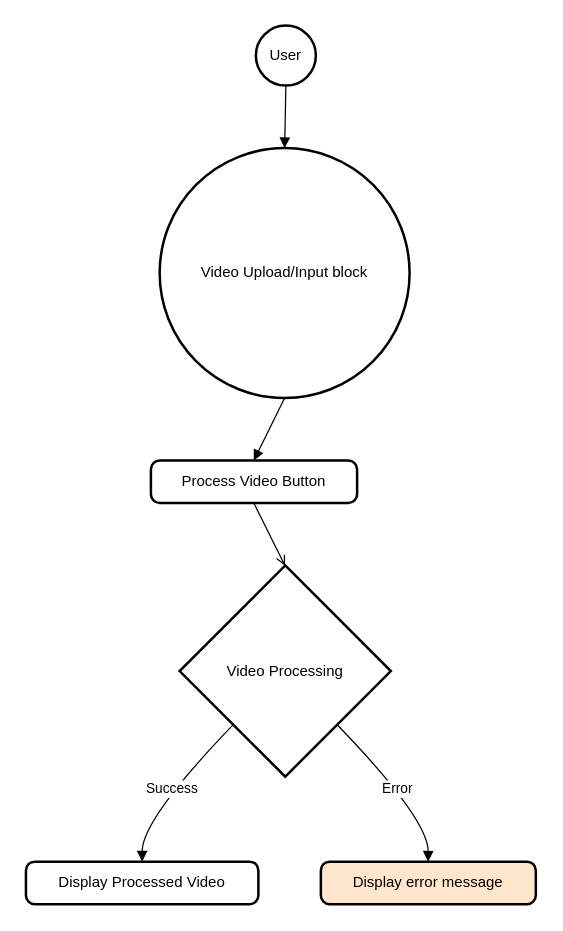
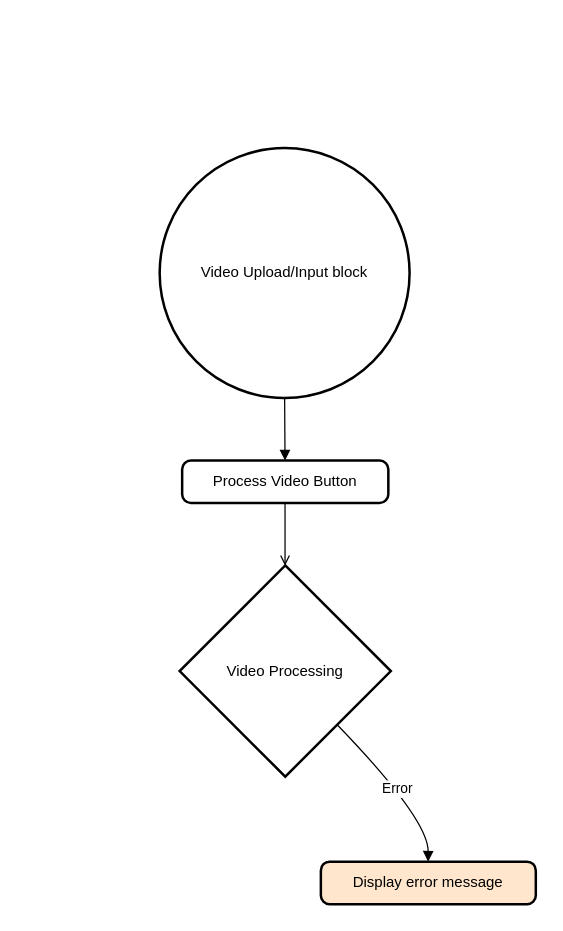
node "User": removed
edge "User" -> "Video Upload/Input block": removed
node "Process Video Button": moved (254, 482) -> (285, 482)
edge "Video Processing" -> "Display Processed Video": removed, label "Success"
node "Display Processed Video": removed
